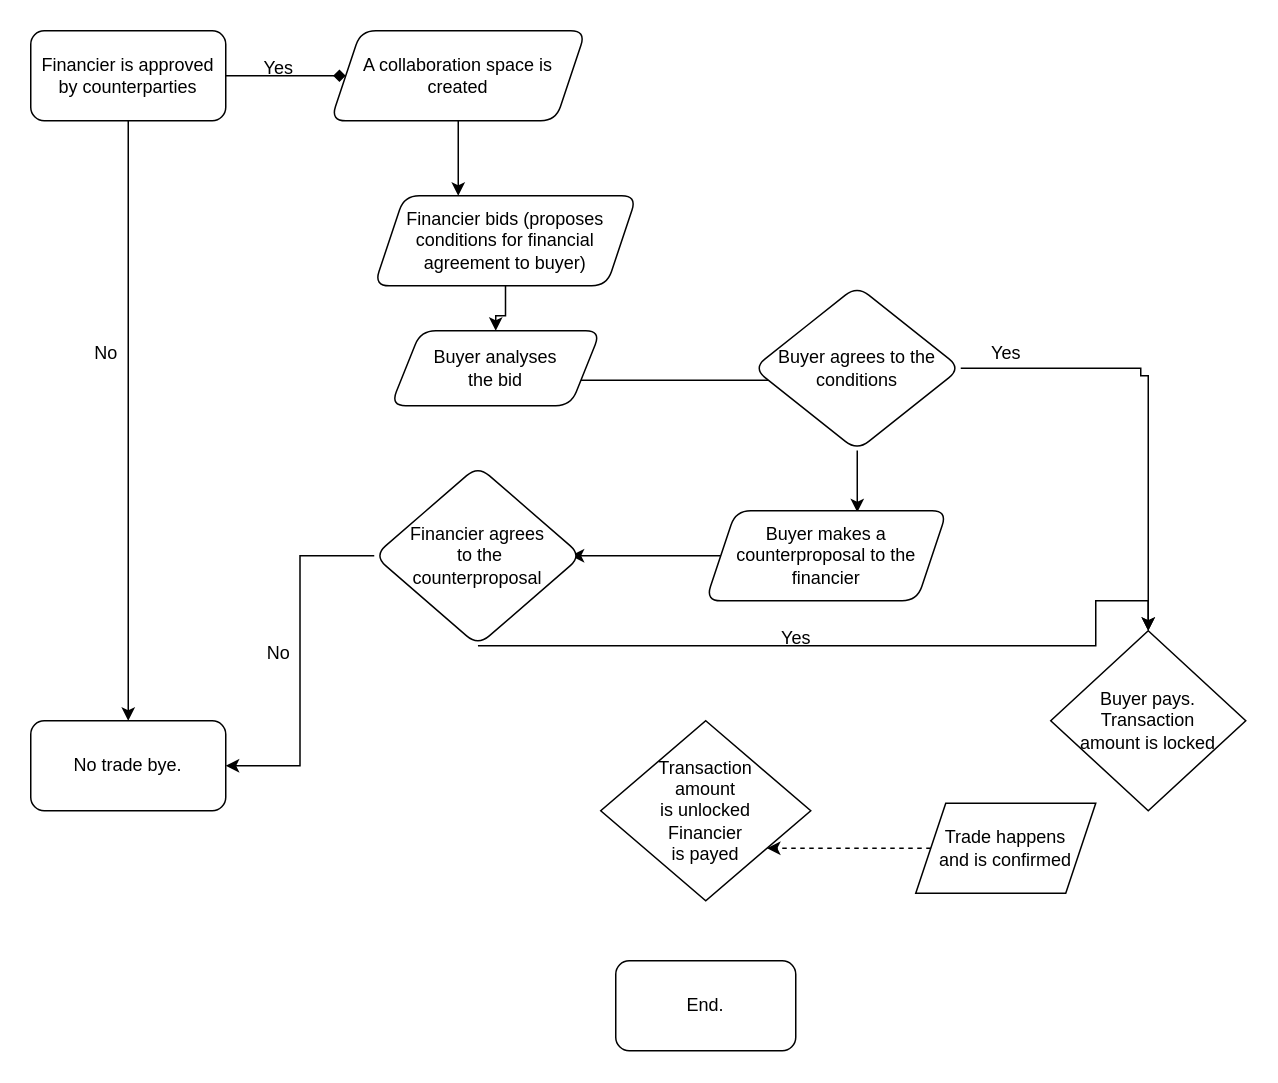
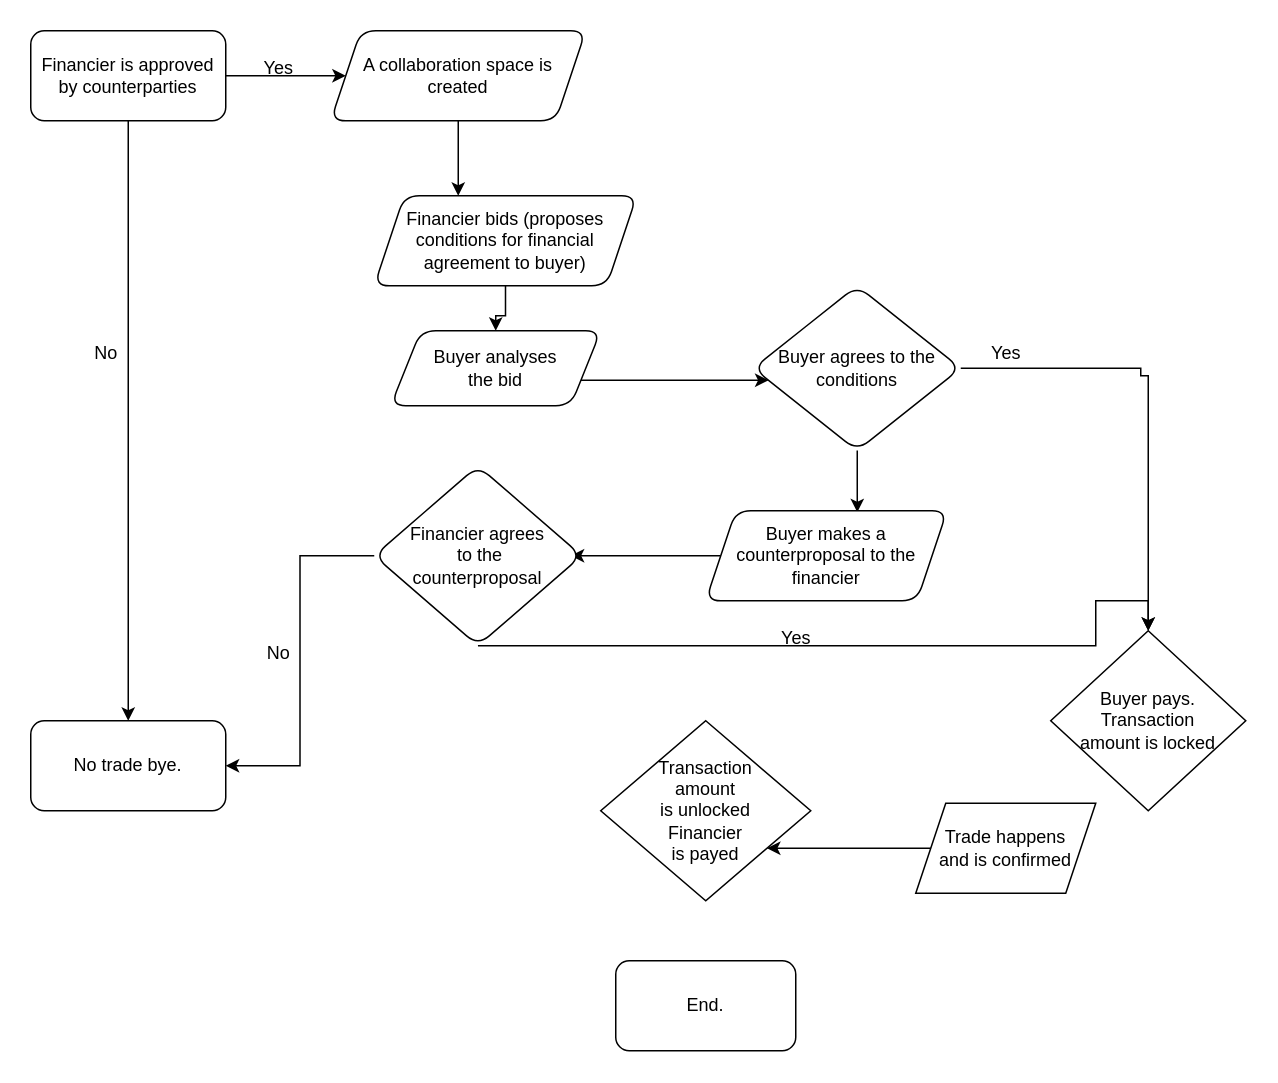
edge "Financier is approved by counterparties" -> "A collaboration space is created": arrowhead diamond -> classic
edge "Buyer analyses the bid" -- "Buyer agrees to the conditions": arrowhead none -> classic
edge "Trade happens and is confirmed" -> "Transaction amount is unlocked Financier is payed": style dashed -> solid
